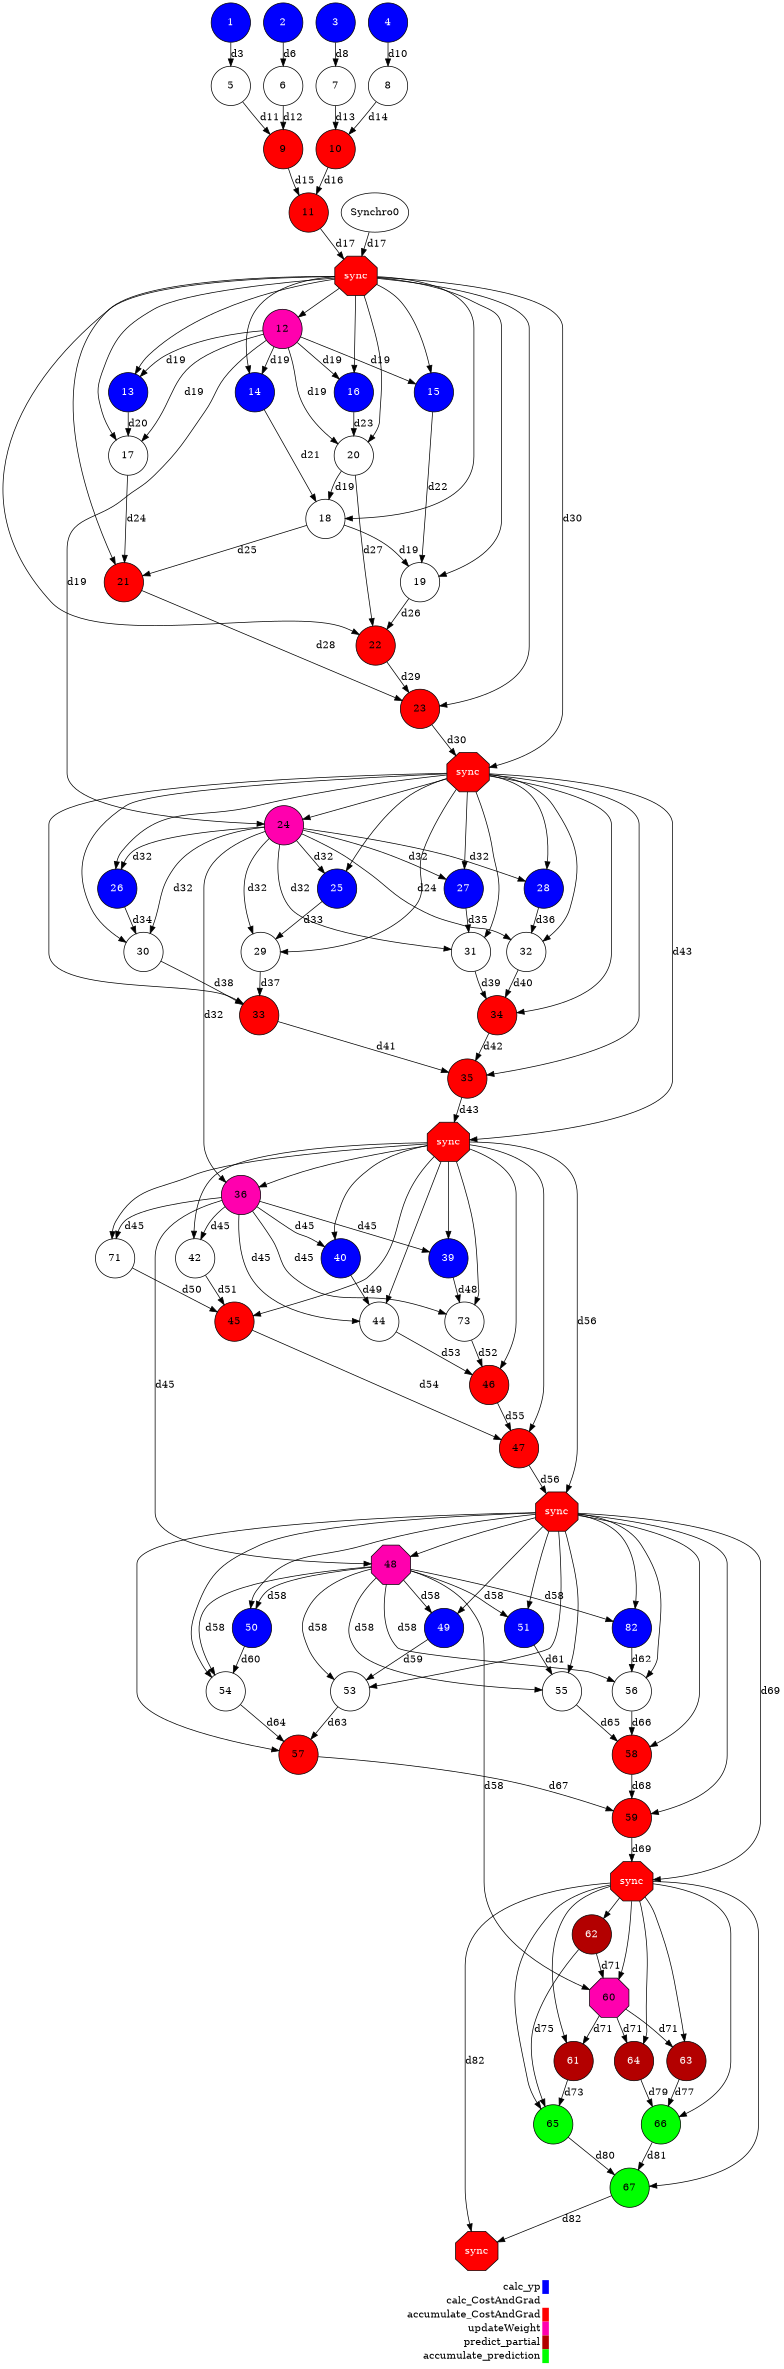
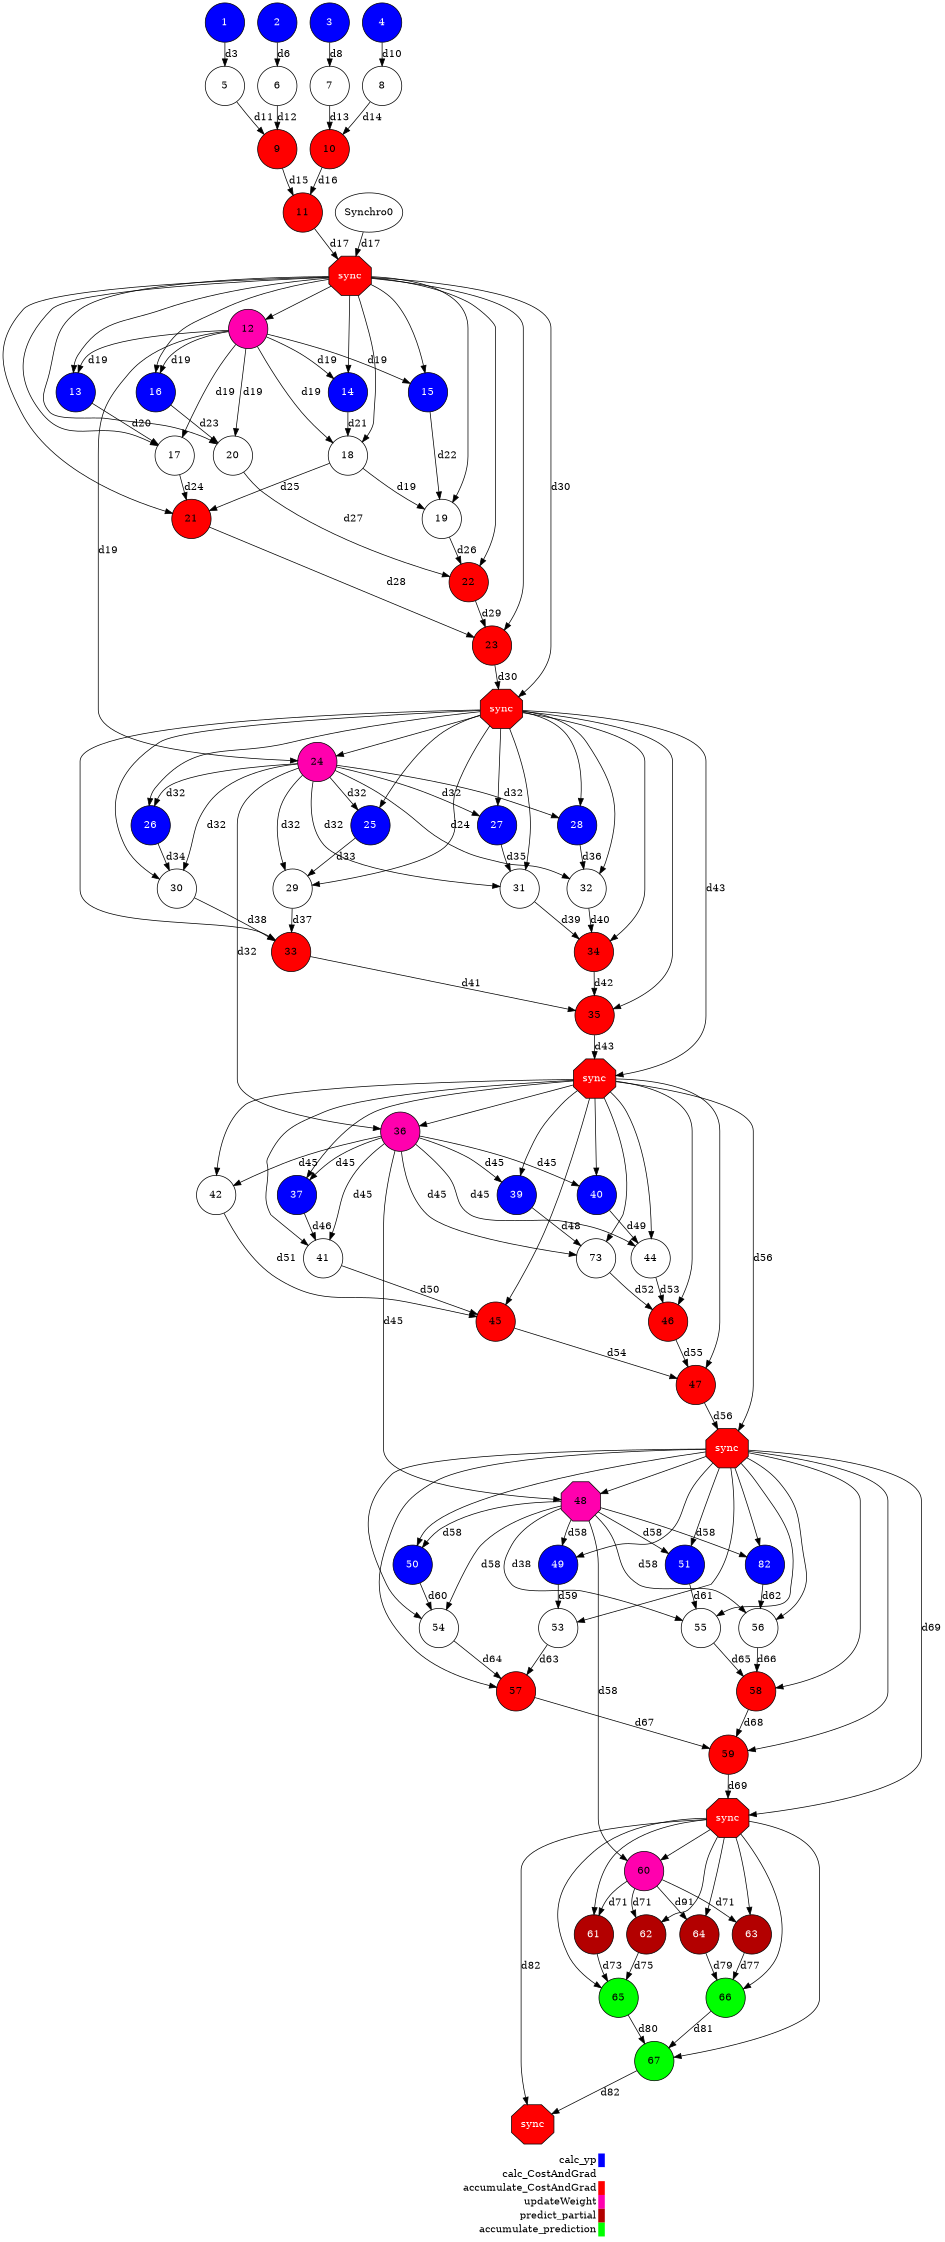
edge "20" -> "18": now "12" -> "18"
node "37": added
node "71": label "71" -> "41"
edge "48" -> "53": removed, label "d58"
edge "48" -> "55": label "d58" -> "d38"
edge "62" -> "60": reversed
node "60": shape octagon -> circle
edge "60" -> "64": label "d71" -> "d91"
